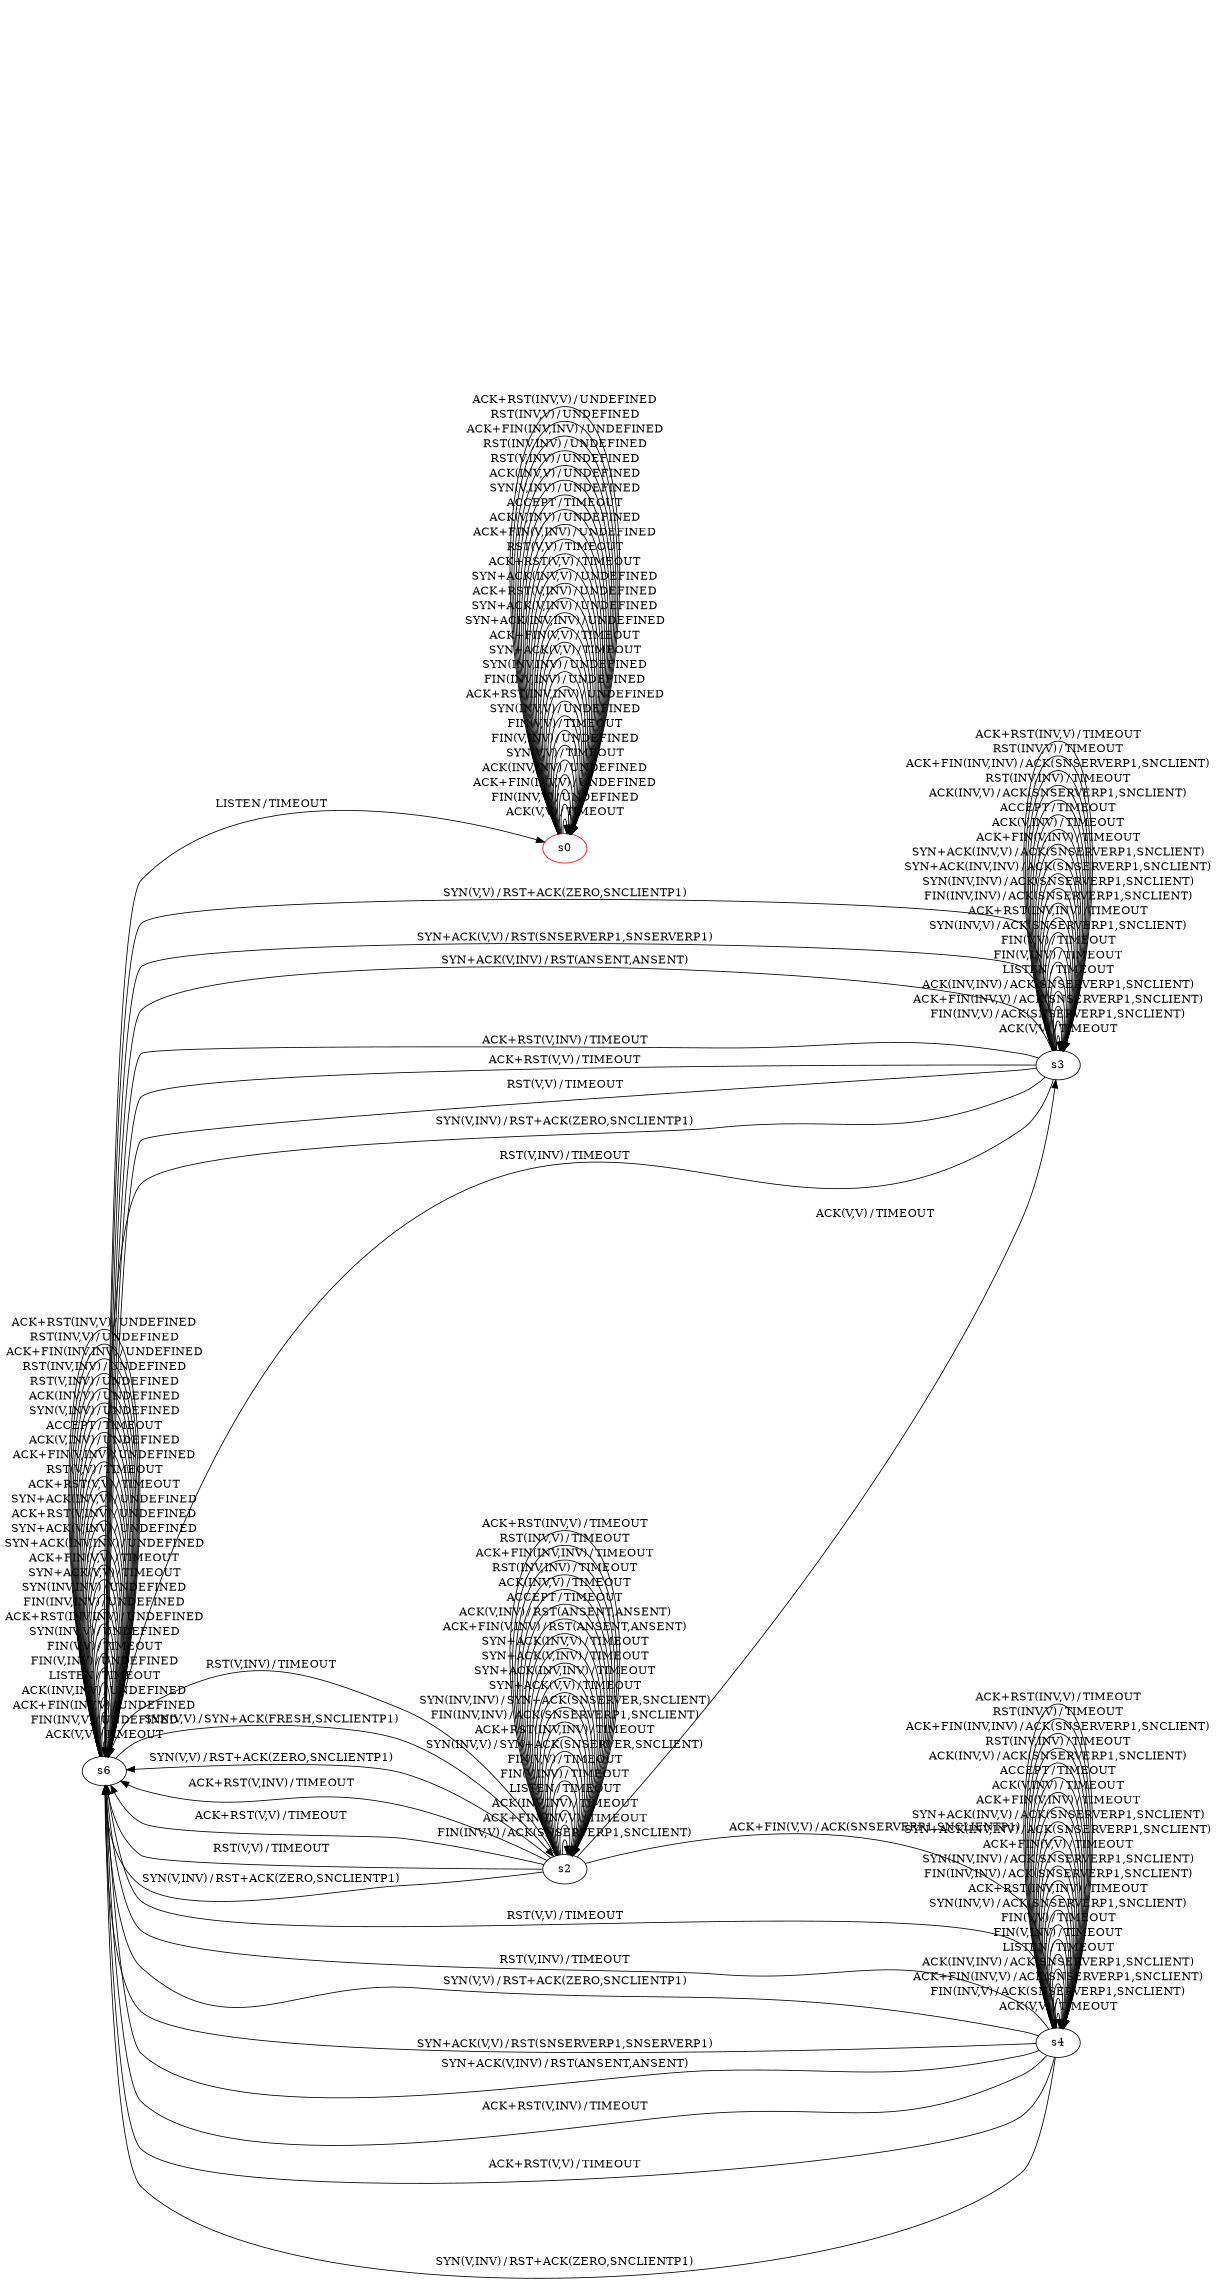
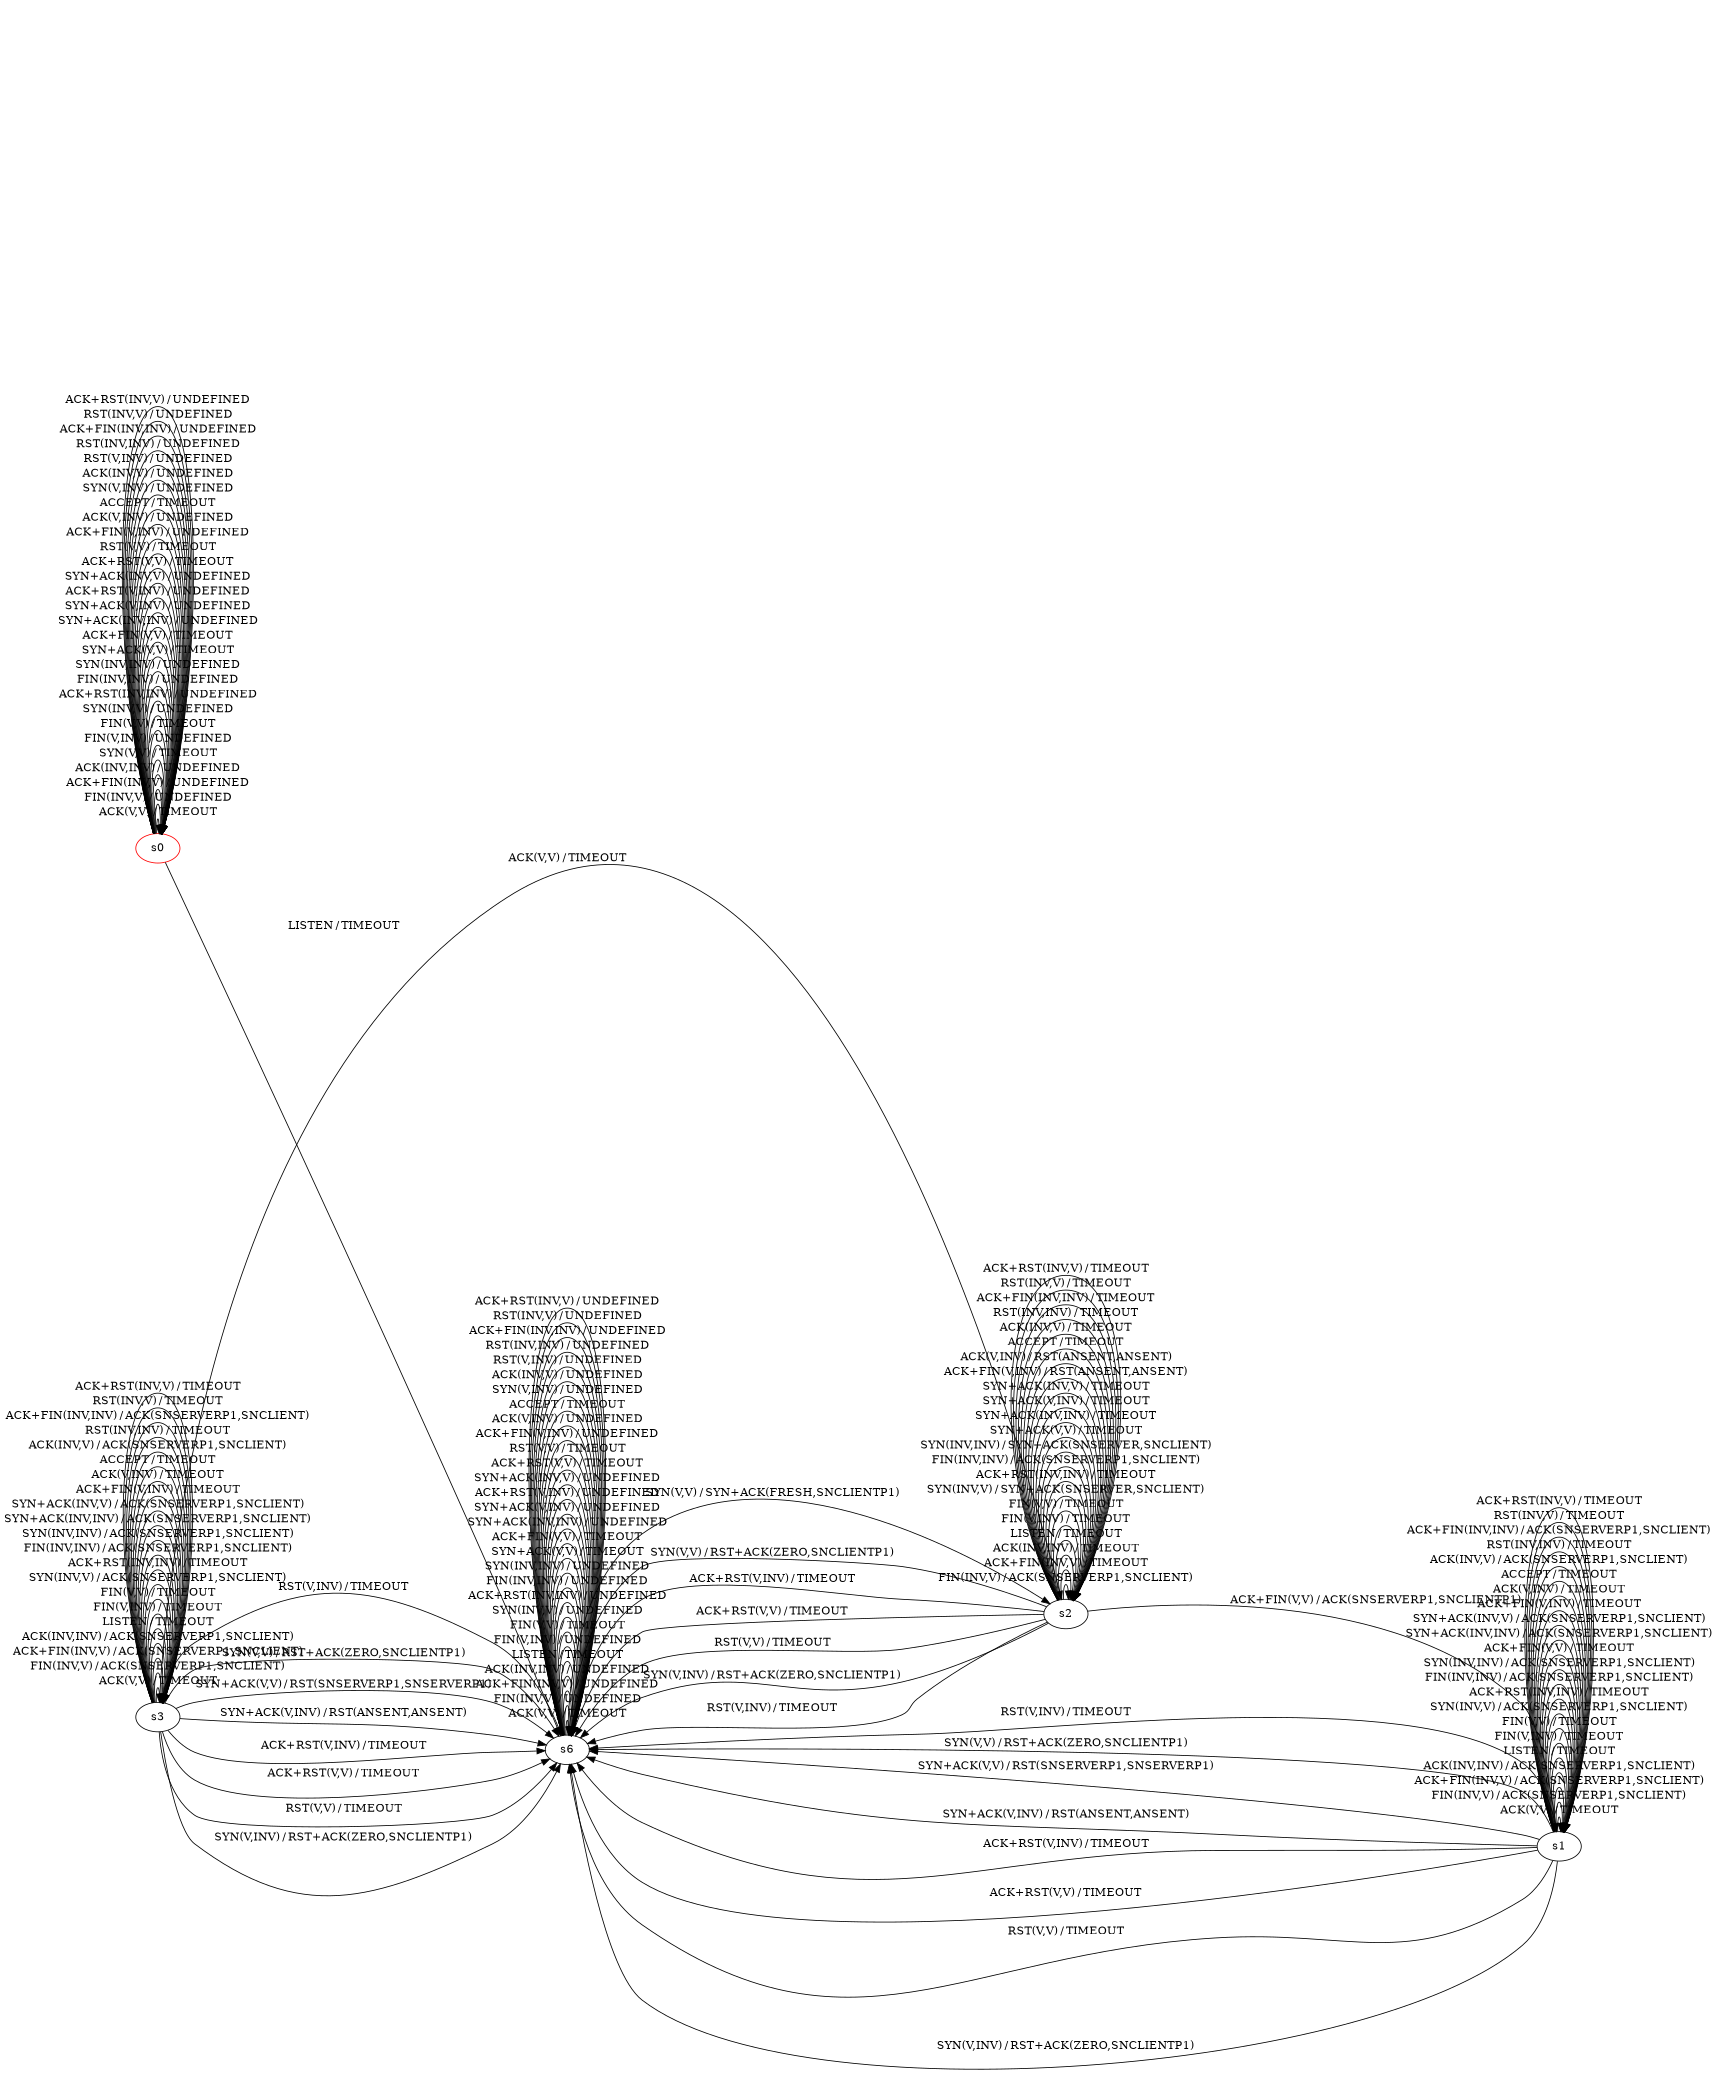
edge "s6" -> "s0": reversed
edge "s2" -> "s3": reversed
node "s4": label "s4" -> "s1"
